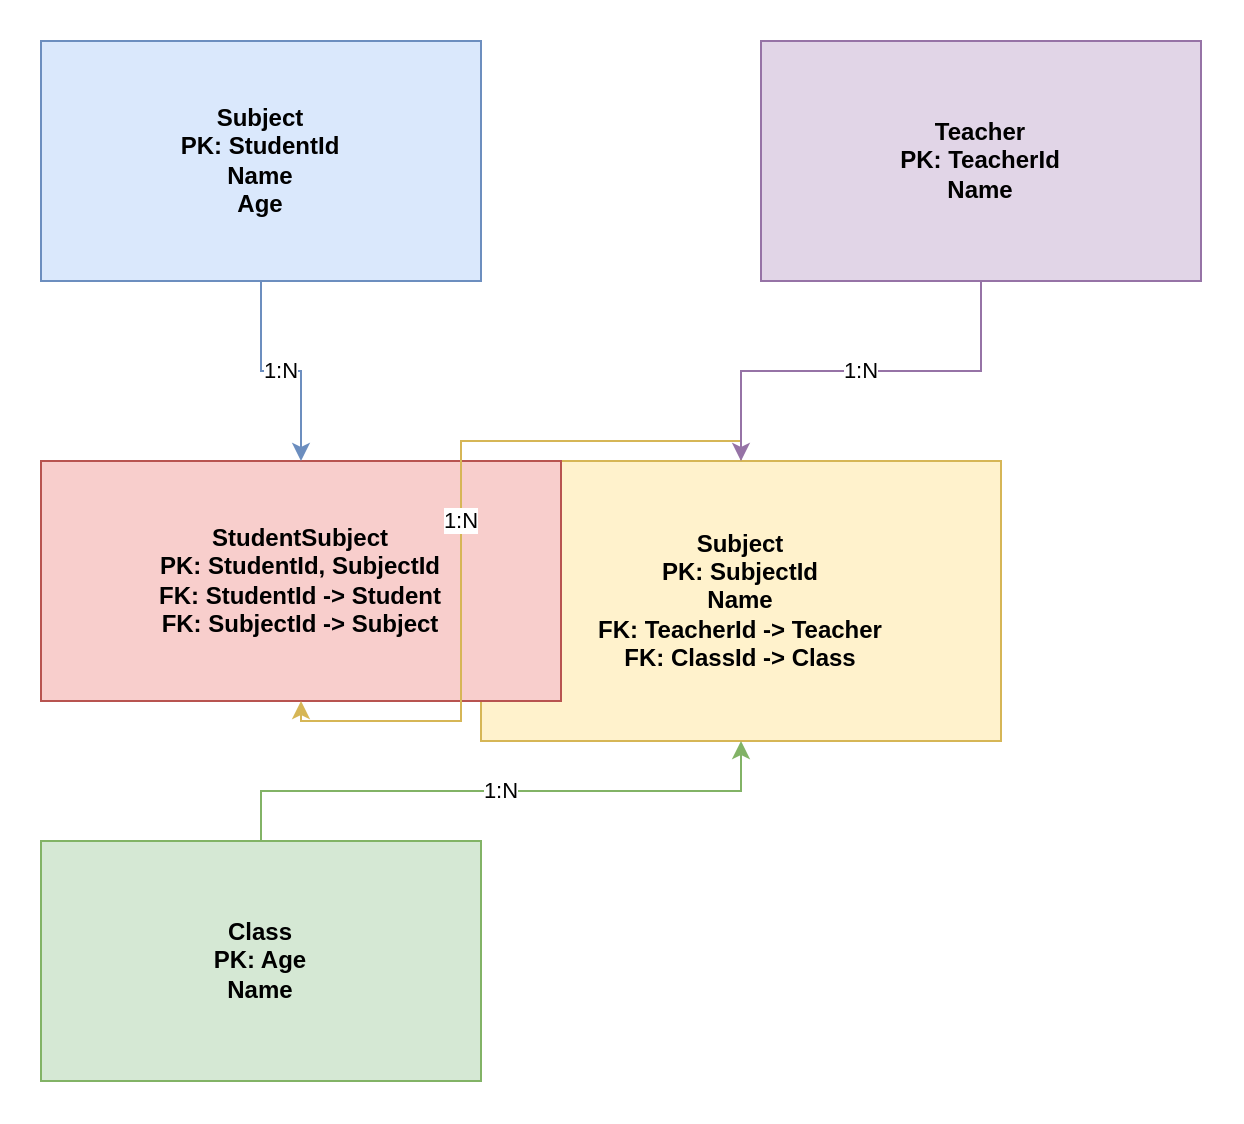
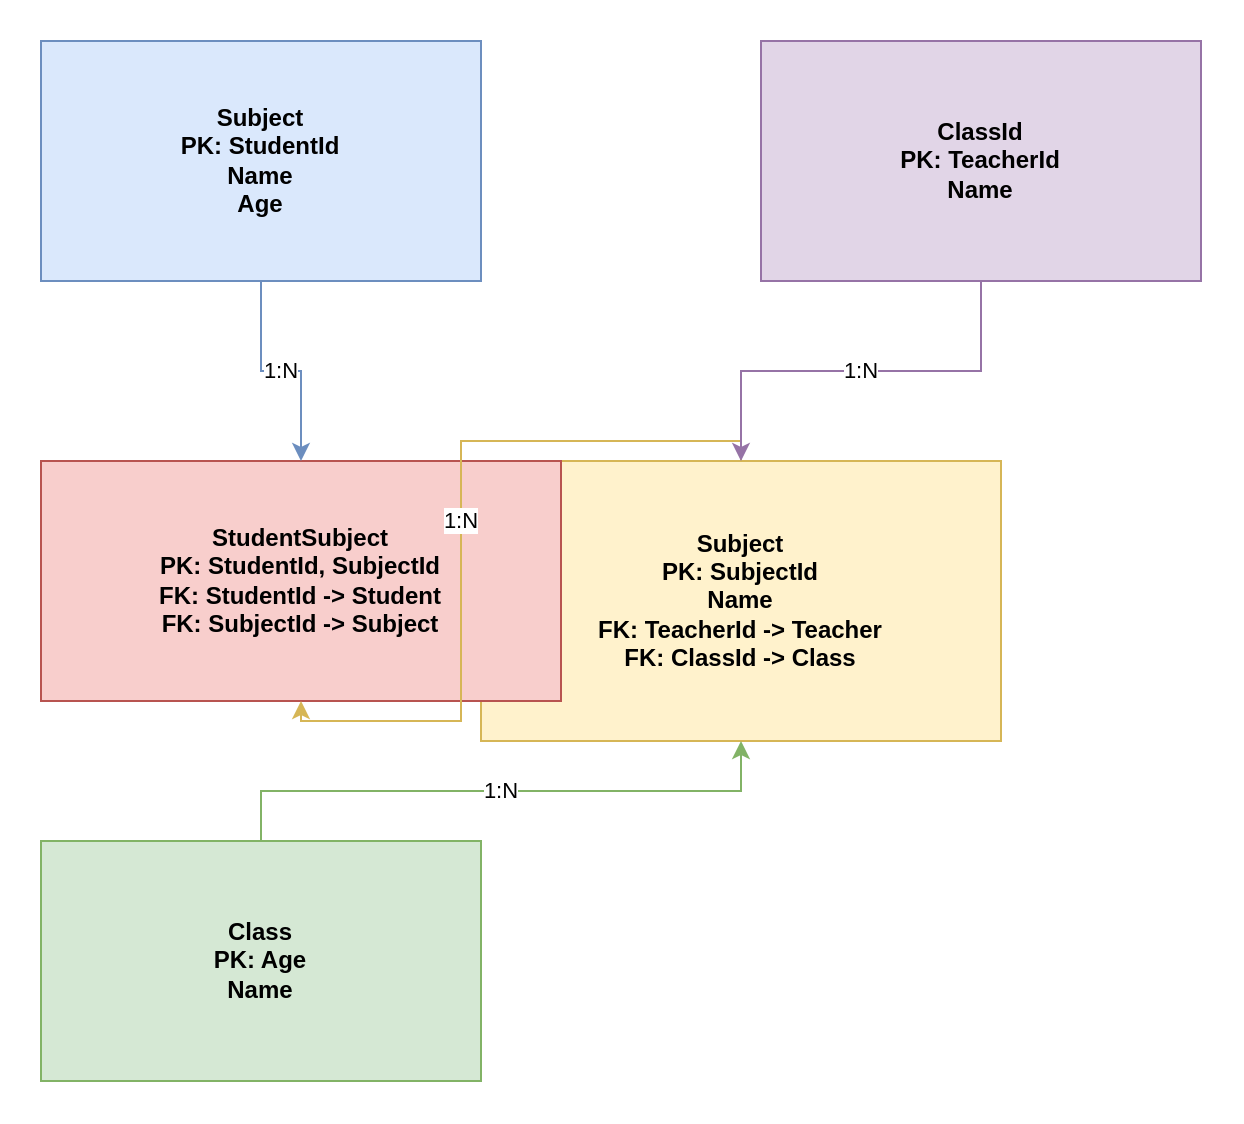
node "Teacher PK: TeacherId Name": label "Teacher PK: TeacherId Name" -> "ClassId PK: TeacherId Name"
